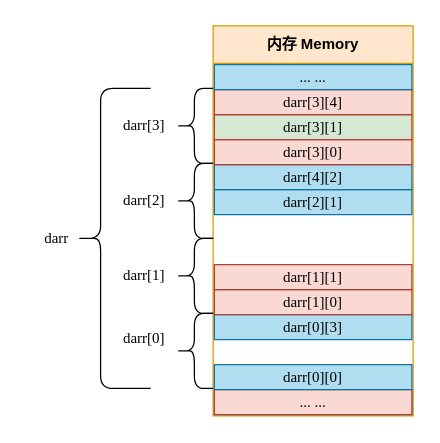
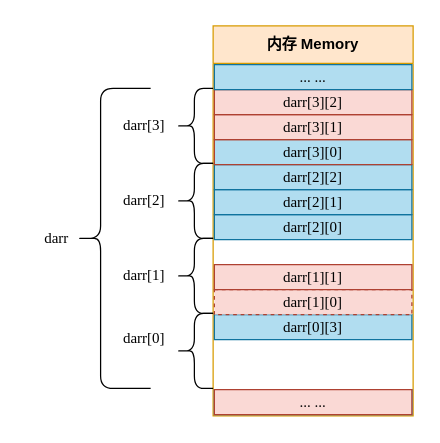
node "darr[3][4]": label "darr[3][4]" -> "darr[3][2]"
node "darr[3][1]": fillcolor #d5e8d4 -> #fad9d5
node "darr[3][0]": fillcolor #fad9d5 -> #b1ddf0
node "darr[4][2]": label "darr[4][2]" -> "darr[2][2]"
node "darr[2][0]": added
node "darr[1][0]": style solid -> dashed
node "darr[0][0]": removed
